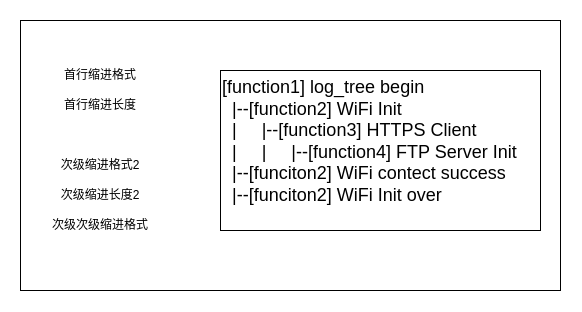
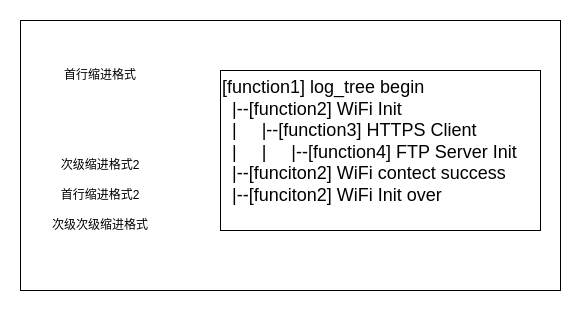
node "首行缩进长度": removed
node "次级缩进长度2": label "次级缩进长度2" -> "首行缩进格式2"
